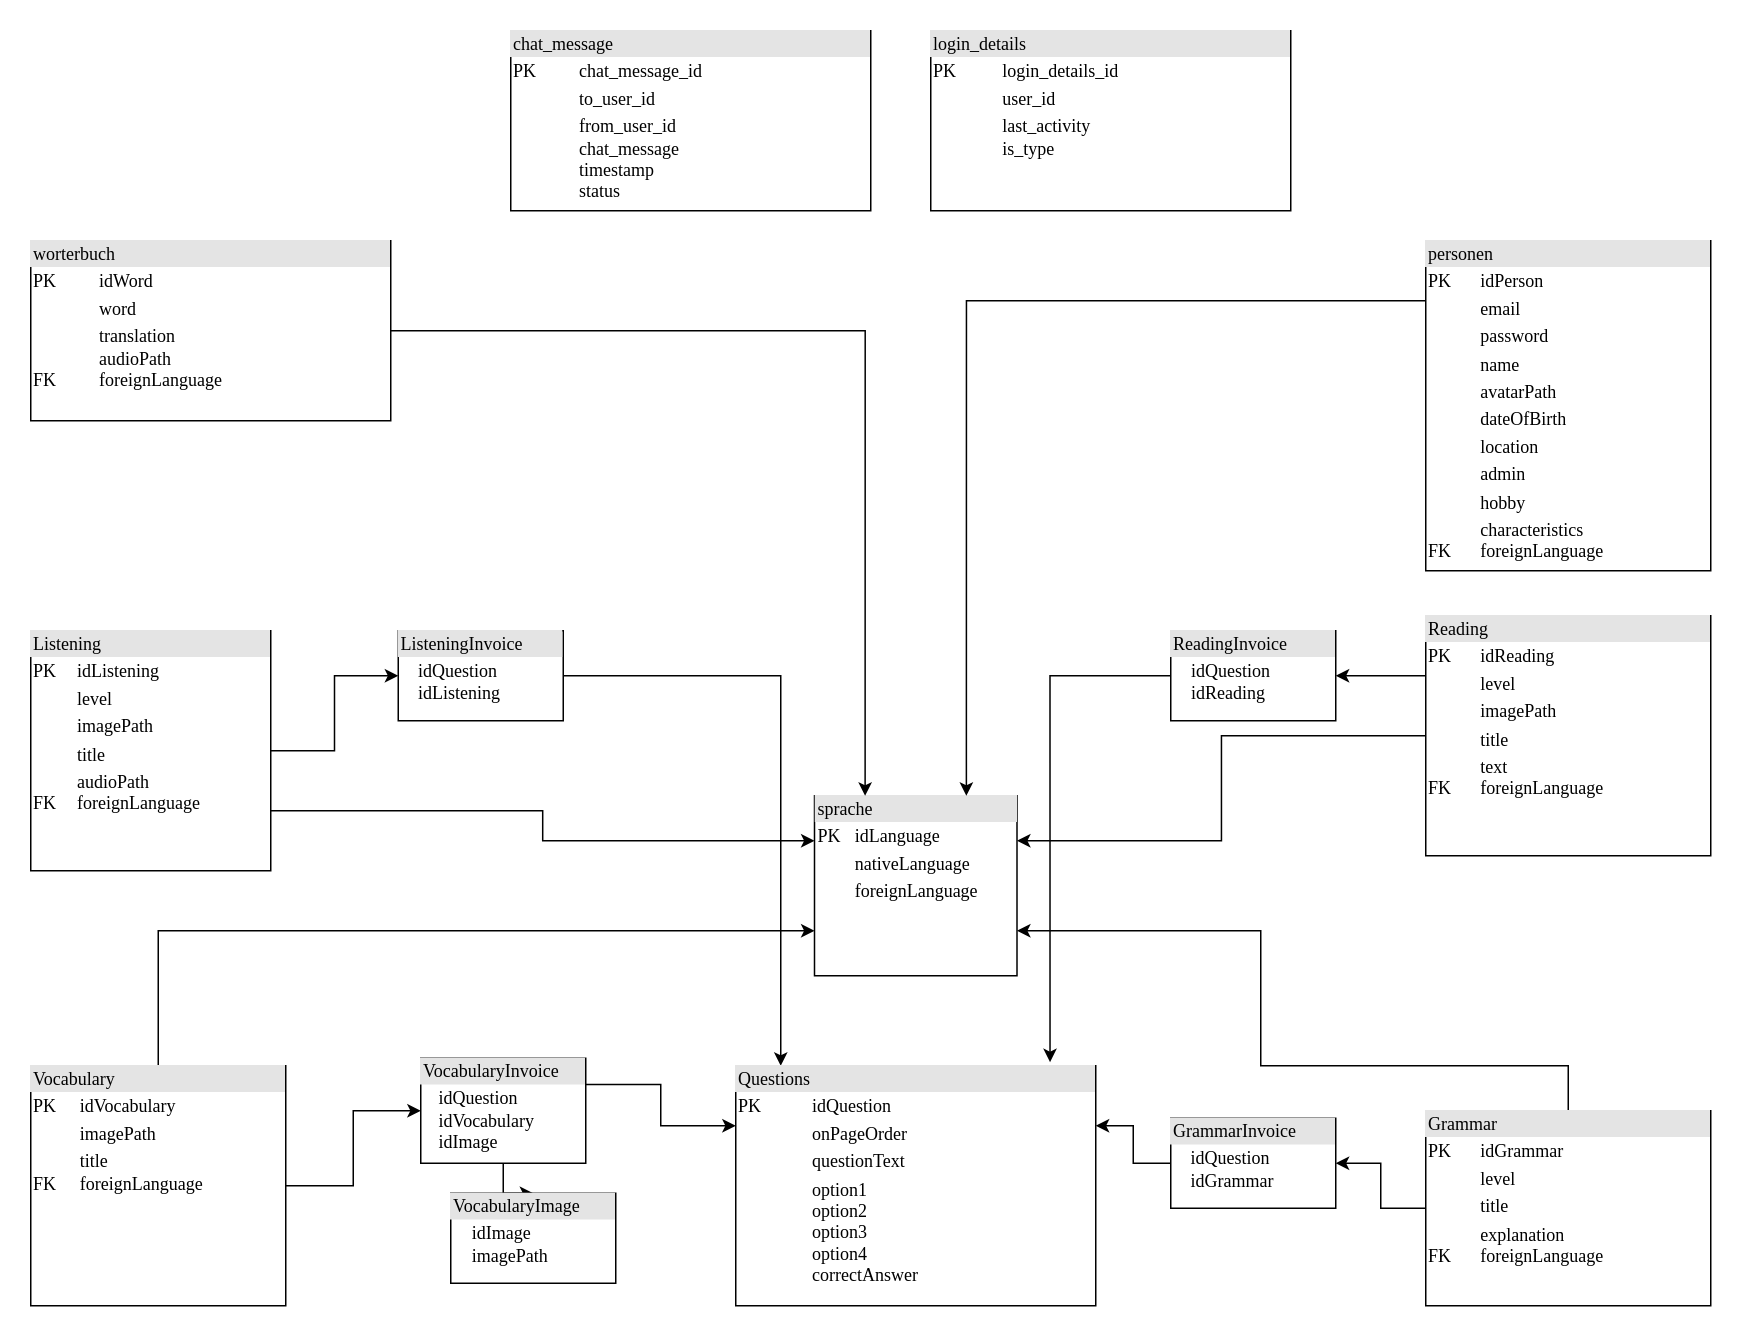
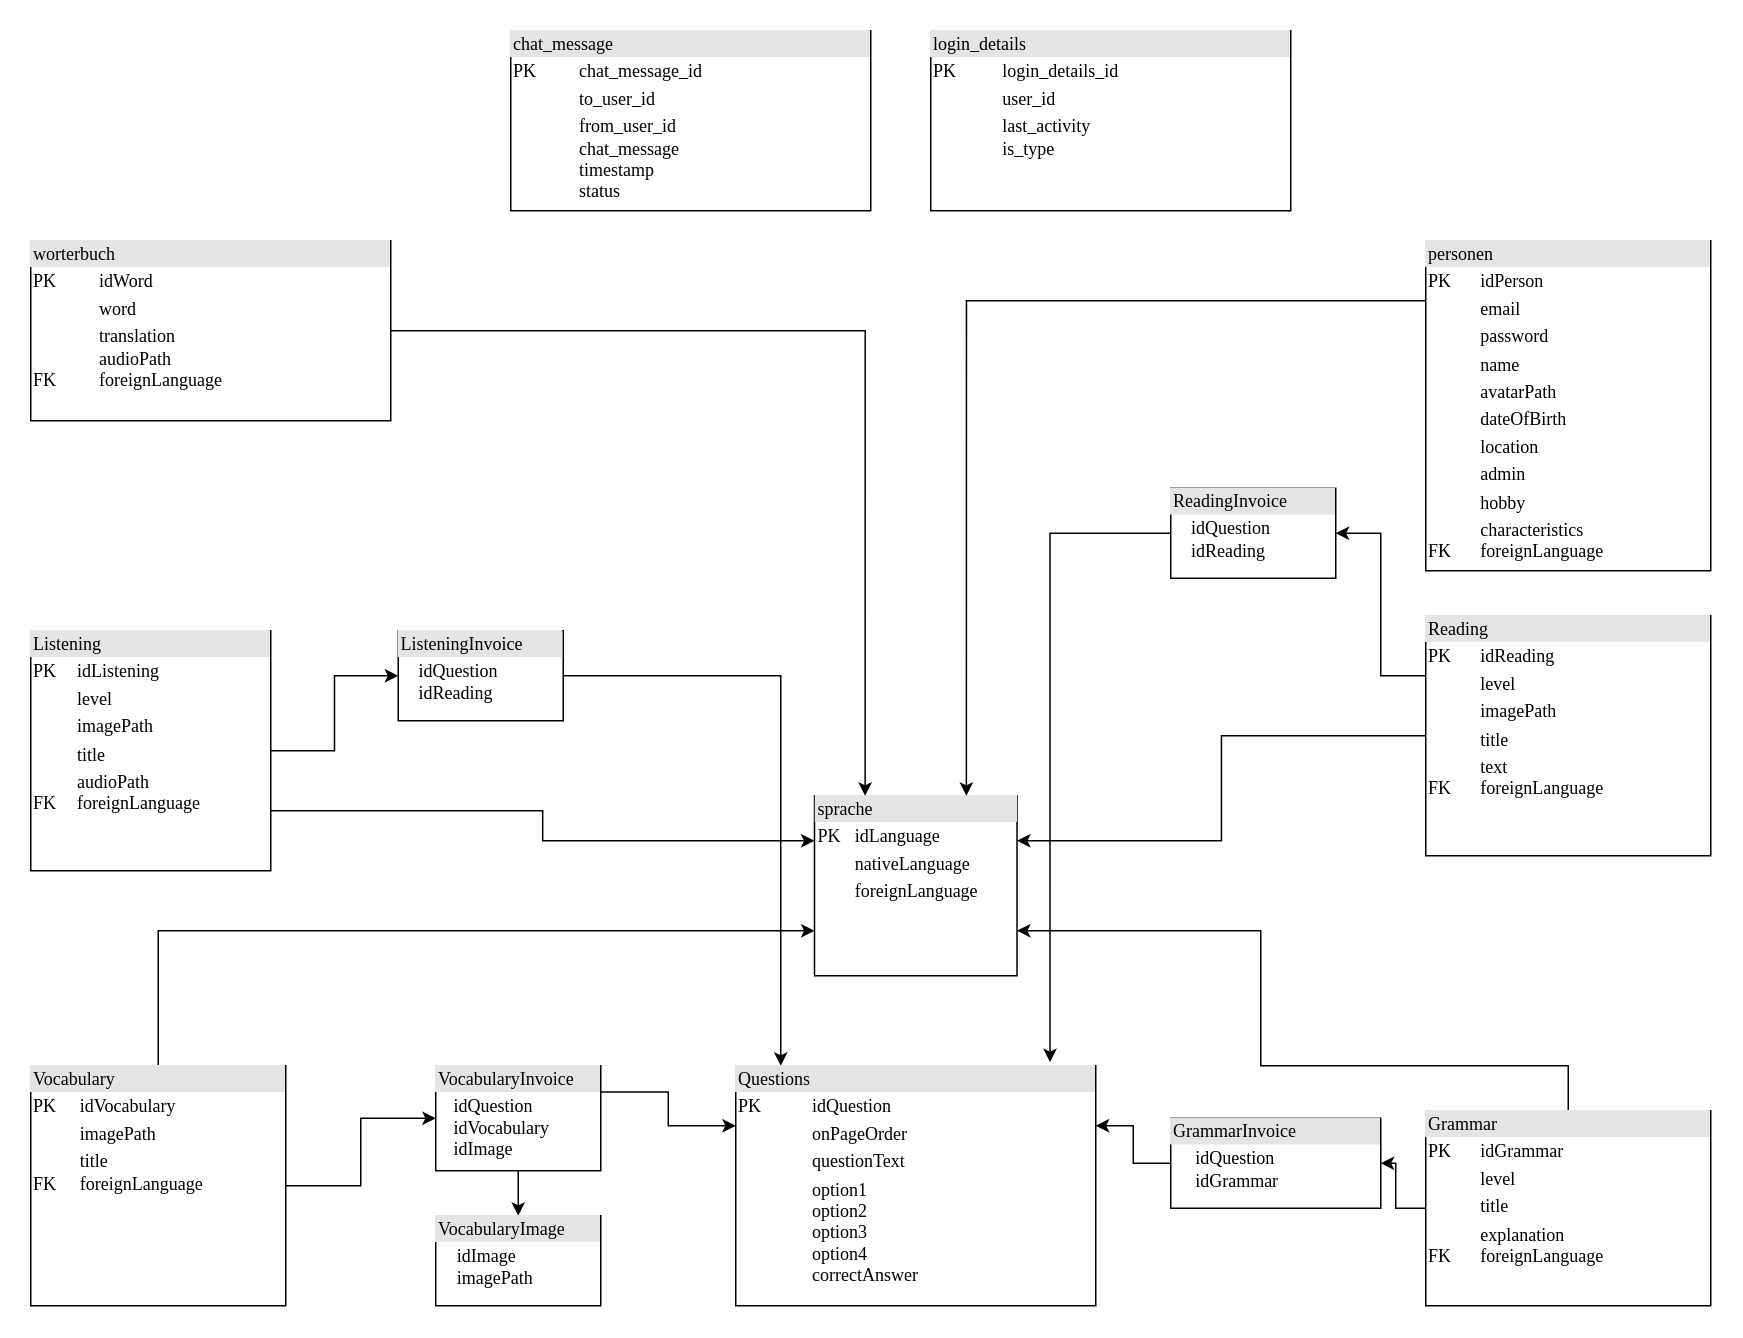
node "ListeningInvoice idQuestion idListening": label "ListeningInvoice idQuestion idListening" -> "ListeningInvoice idQuestion idReading"
node "ReadingInvoice idQuestion idReading": moved (1253, 676) -> (1253, 533)
node "VocabularyInvoice idQuestion idVocabulary idImage": moved (503, 1111) -> (518, 1118)
node "GrammarInvoice idQuestion idGrammar": size 165x90 -> 210x90
node "VocabularyImage idImage imagePath": moved (533, 1238) -> (518, 1261)
